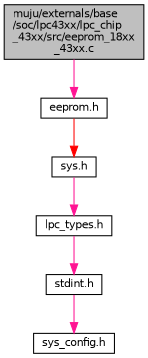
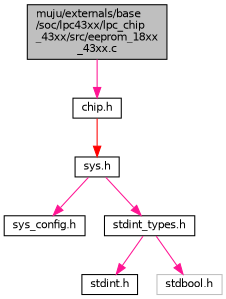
node "eeprom.h": label "eeprom.h" -> "chip.h"
node "lpc_types.h": label "lpc_types.h" -> "stdint_types.h"
node "stdbool.h": added
edge "stdint.h" -> "sys_config.h": now "sys.h" -> "sys_config.h"
